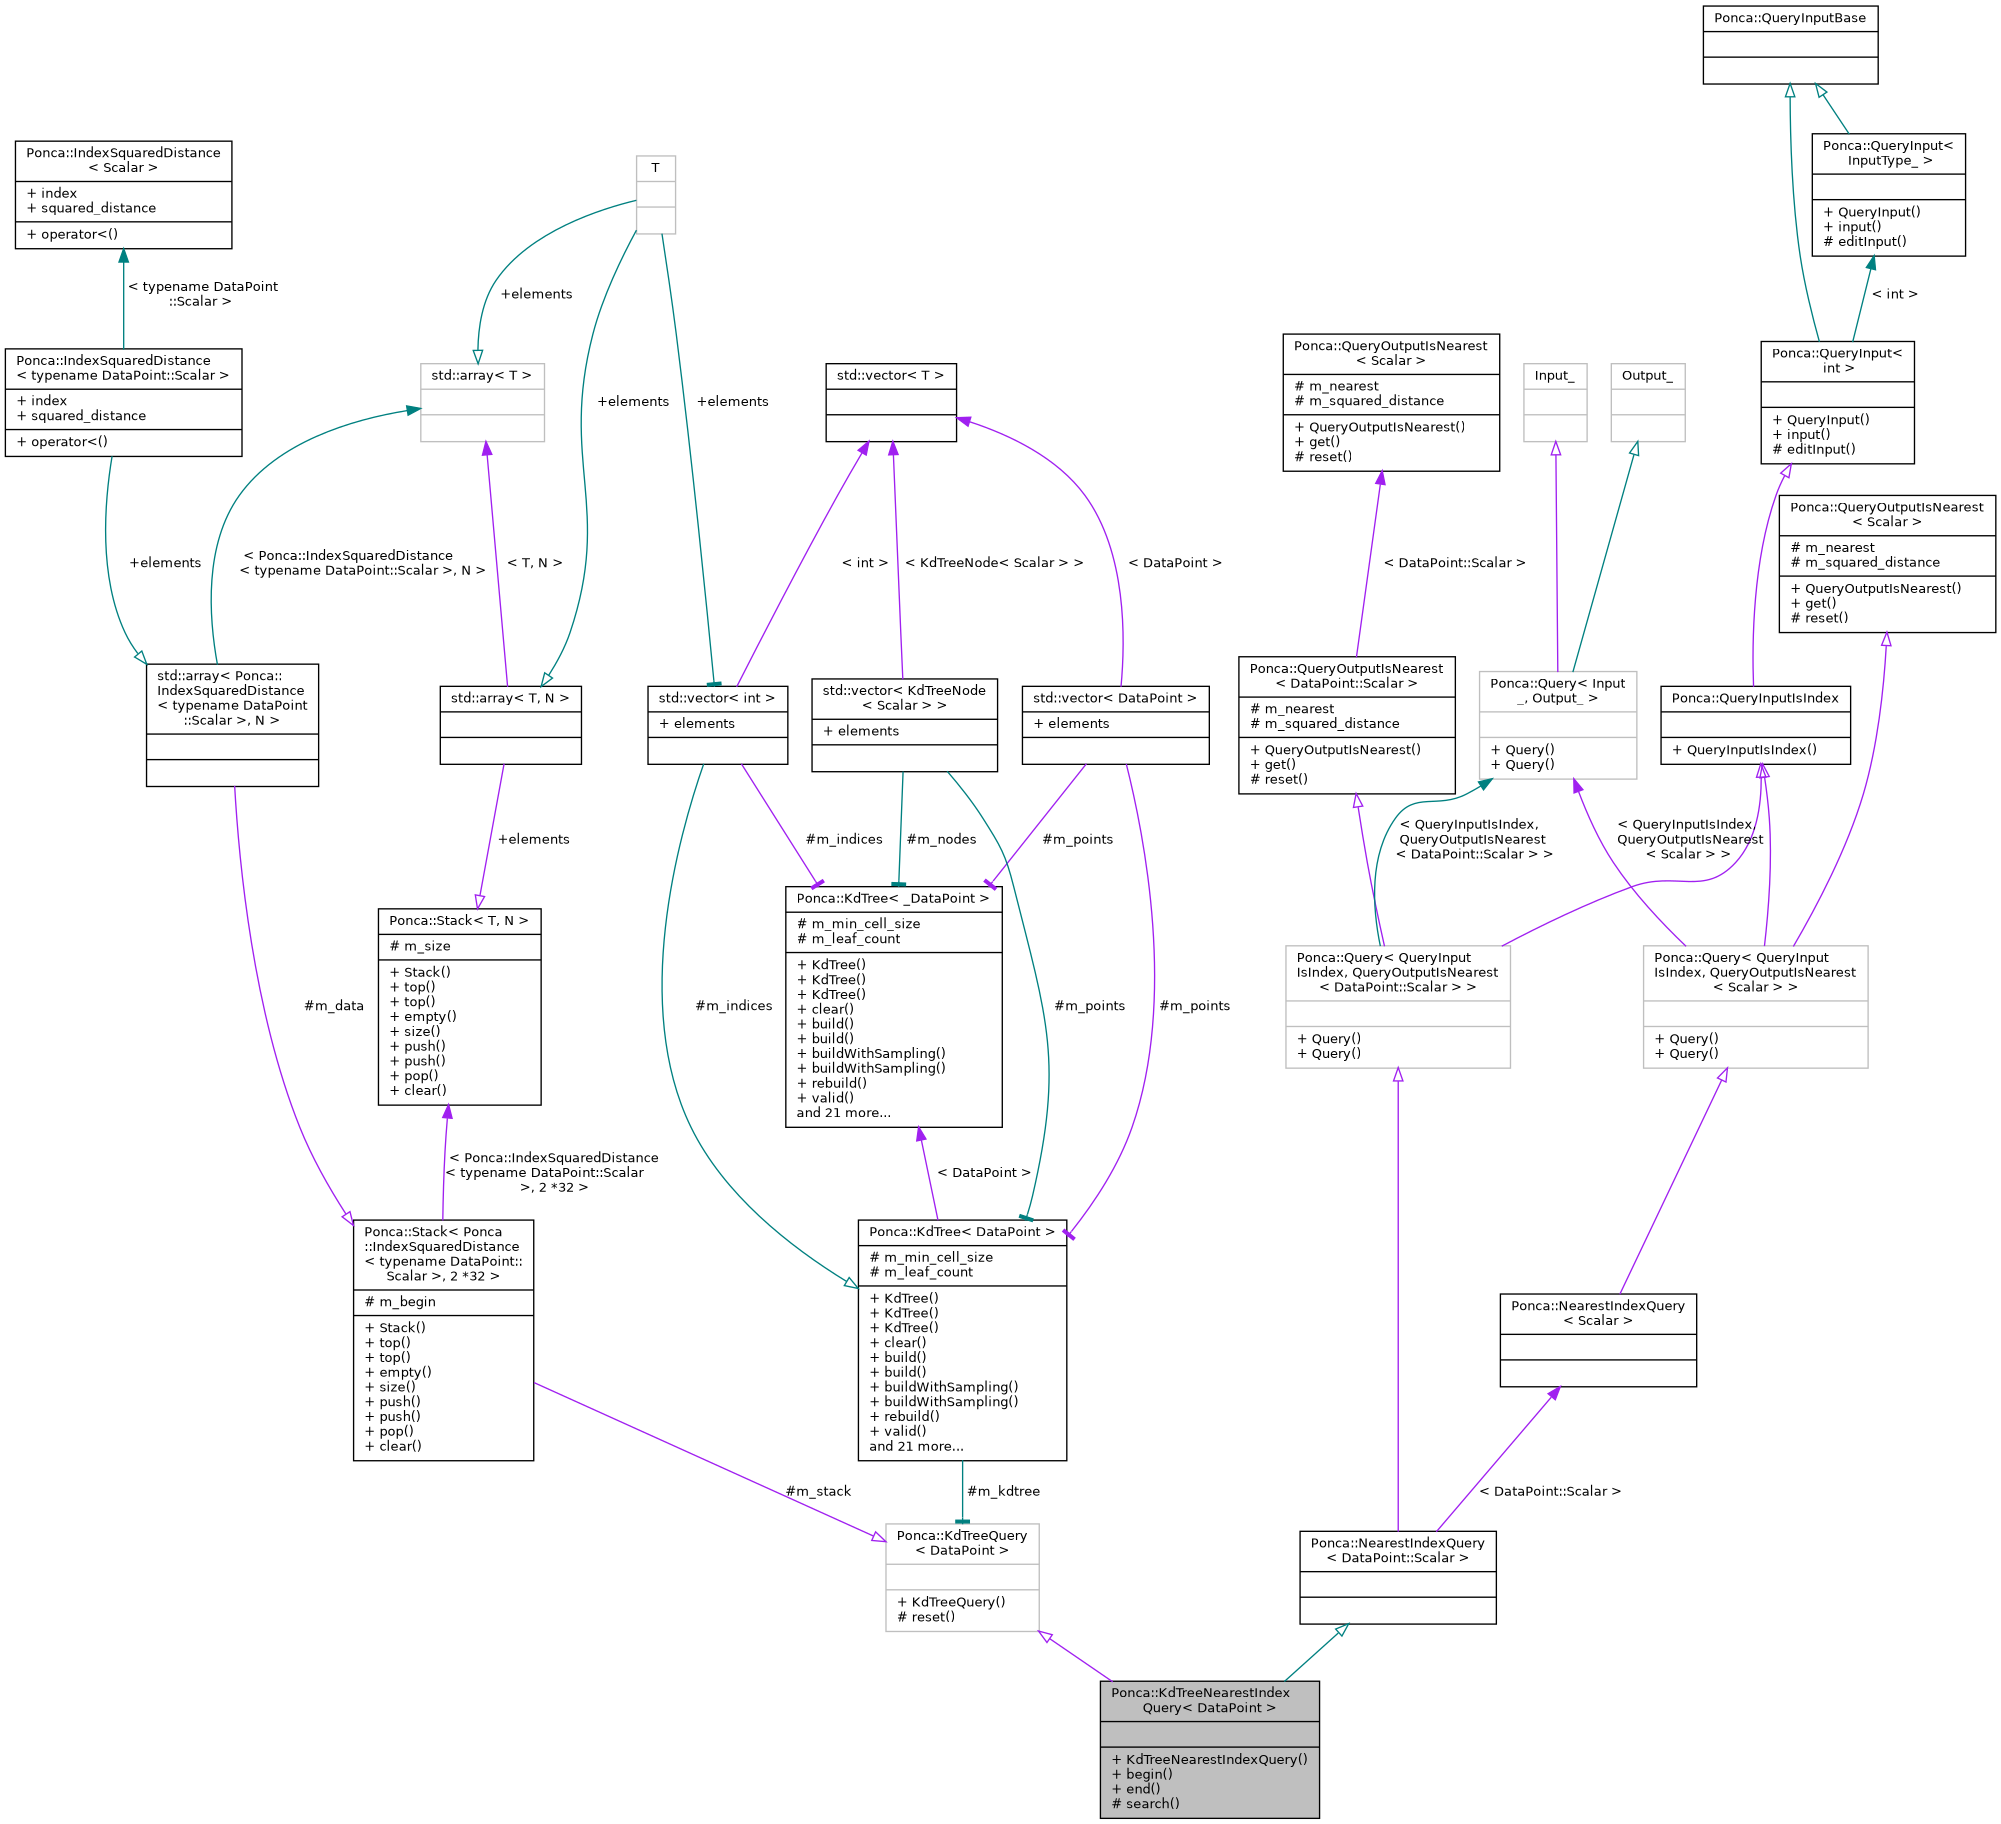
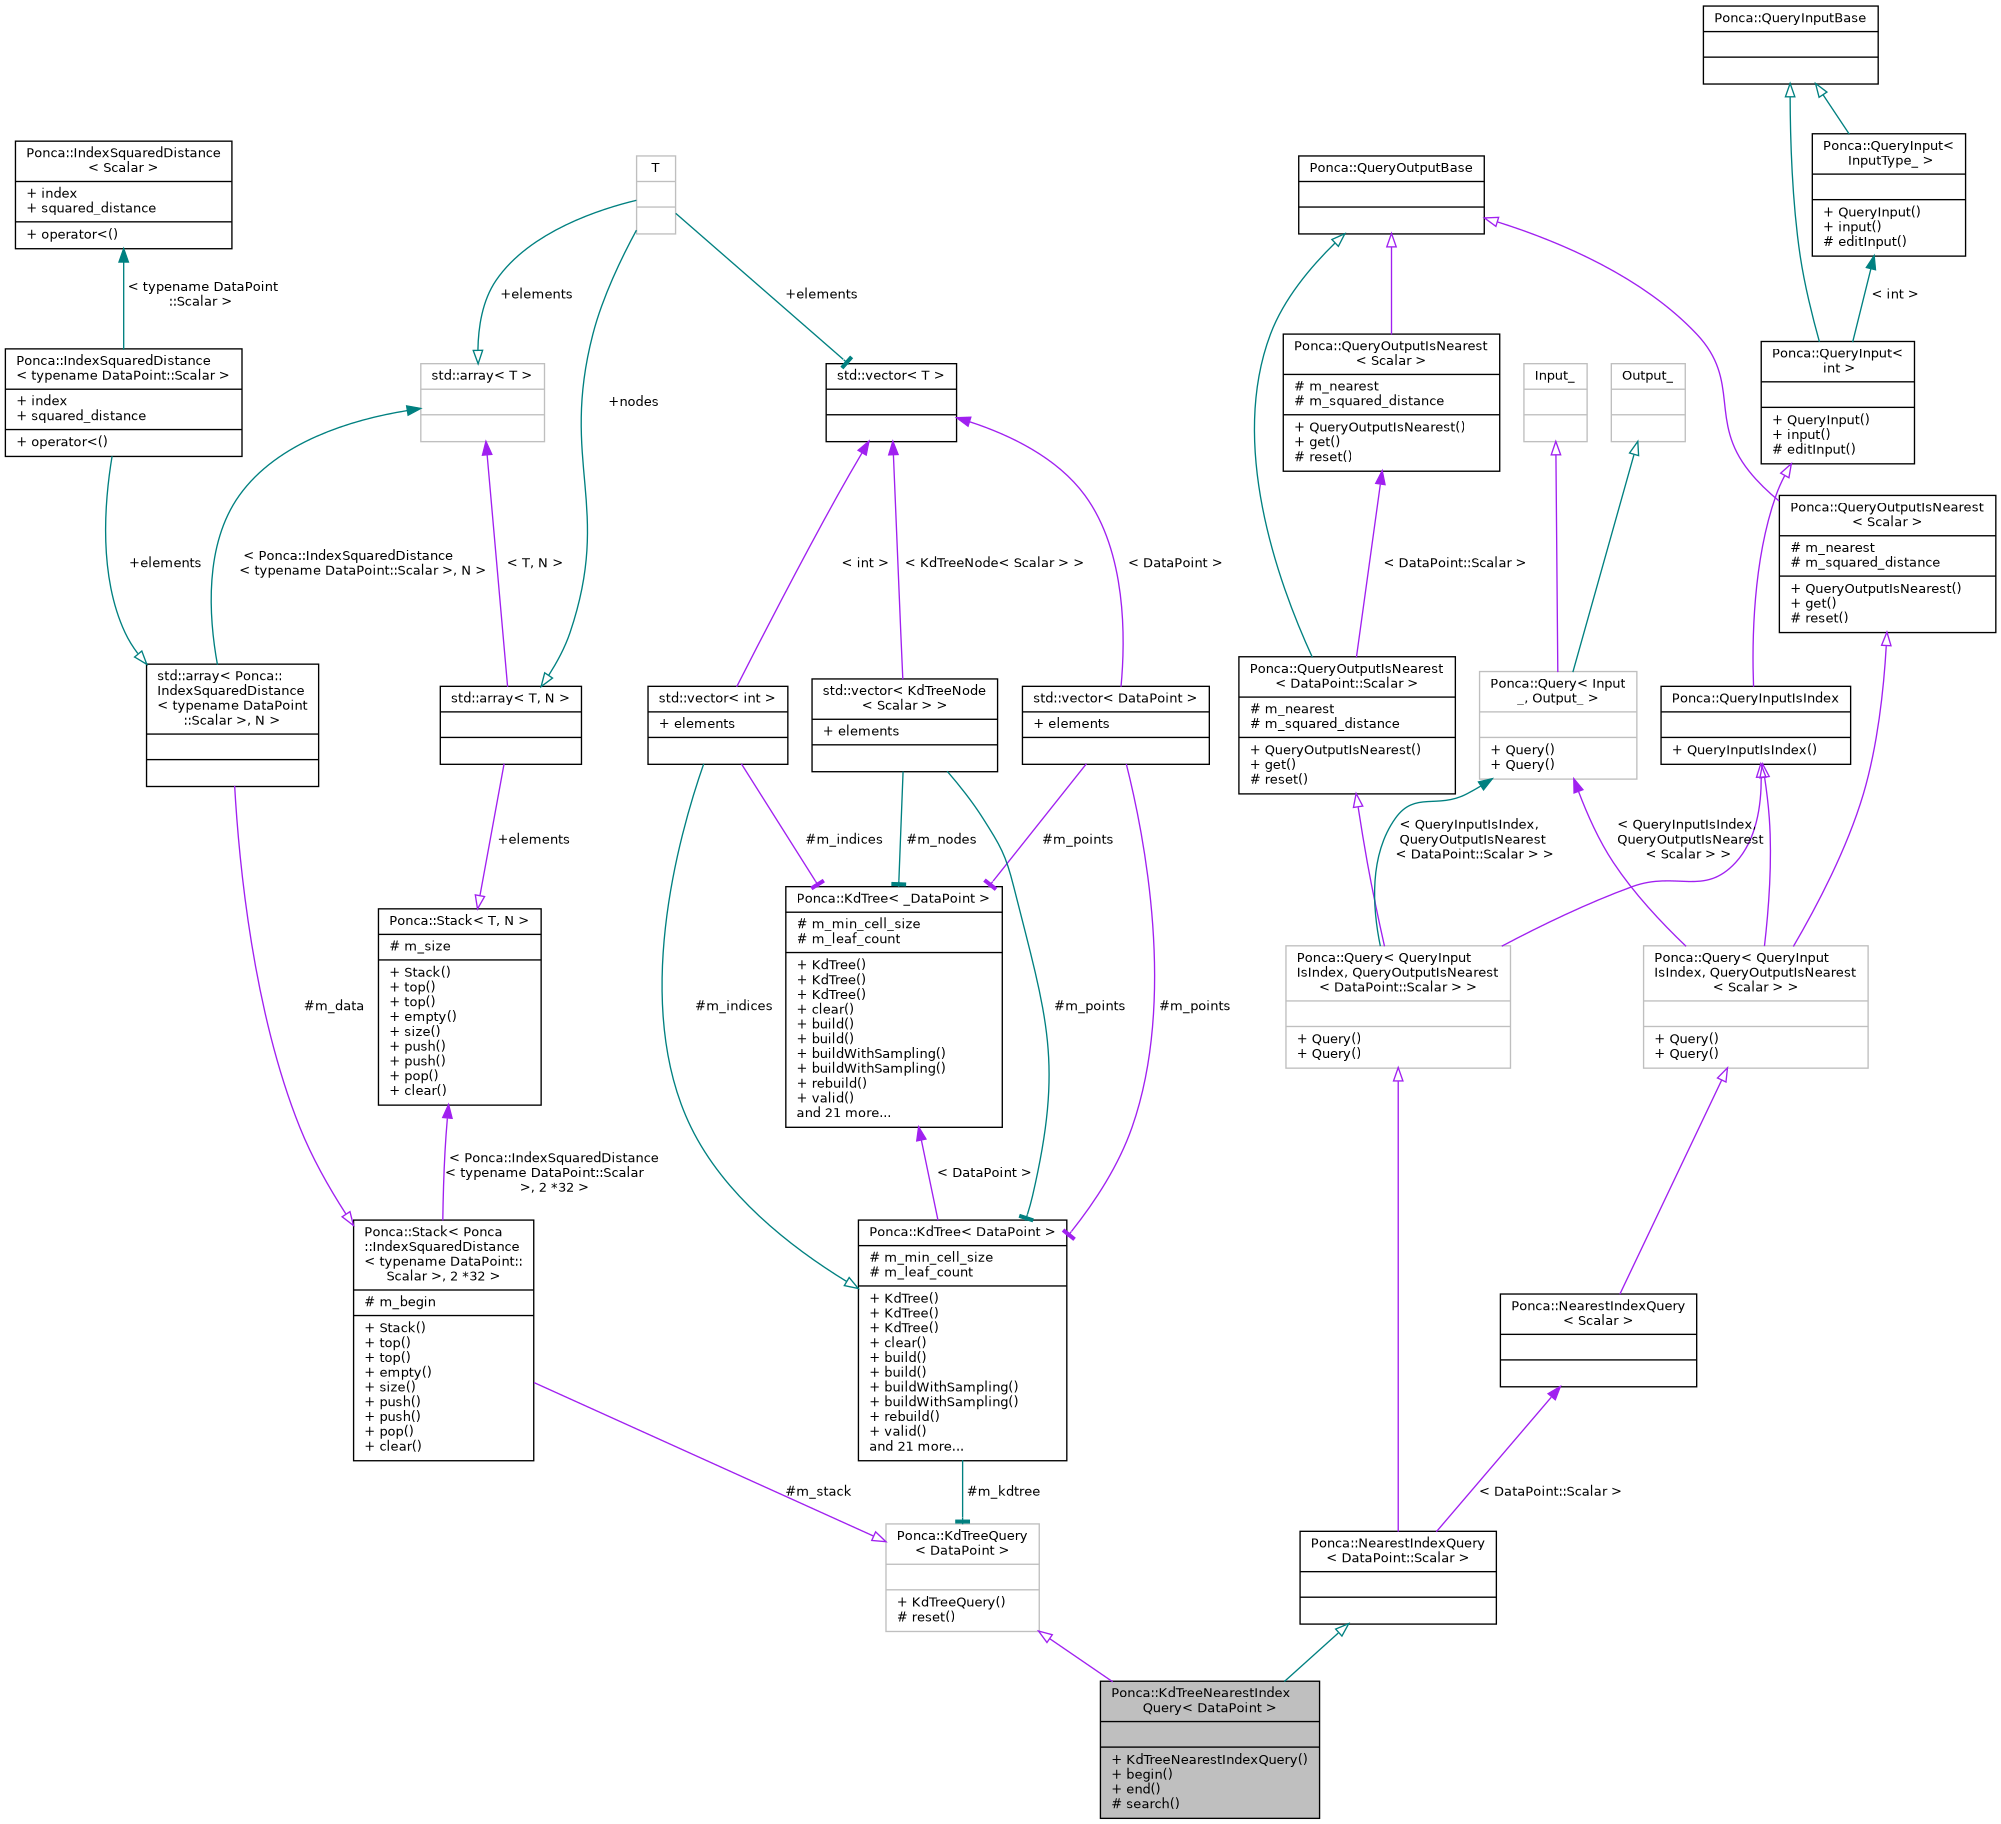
node "Ponca::QueryOutputBase": added
edge "T" -> "std::array< T, N >": label " +elements" -> " +nodes"
edge "T" -> "std::vector< int >": now "T" -> "std::vector< T >"
